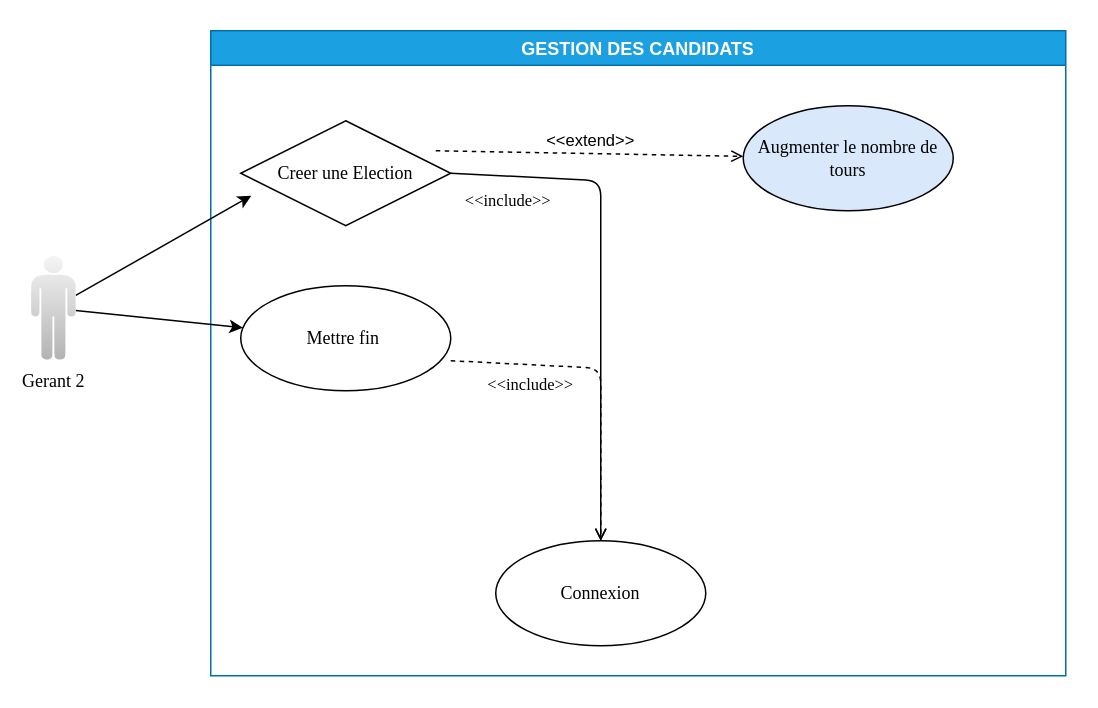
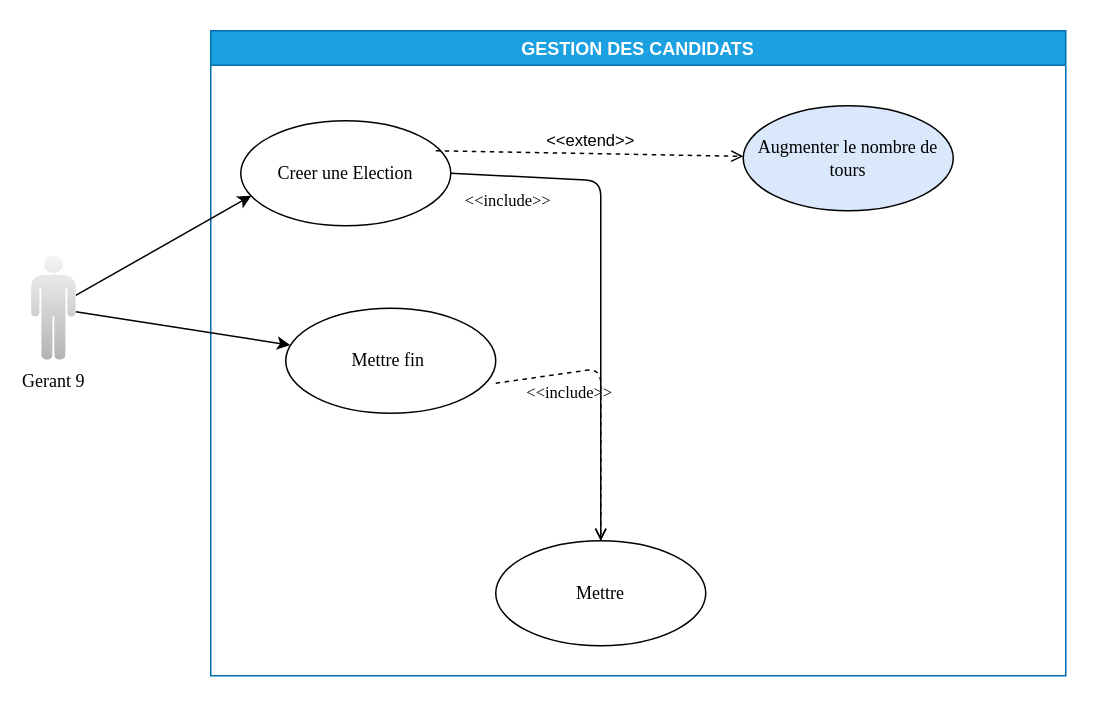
node "Creer une Election": shape diamond -> ellipse
node "Mettre fin": moved (346, 338) -> (391, 361)
node "Gerant 2": label "Gerant 2" -> "Gerant 9"
node "Connexion": label "Connexion" -> "Mettre"
